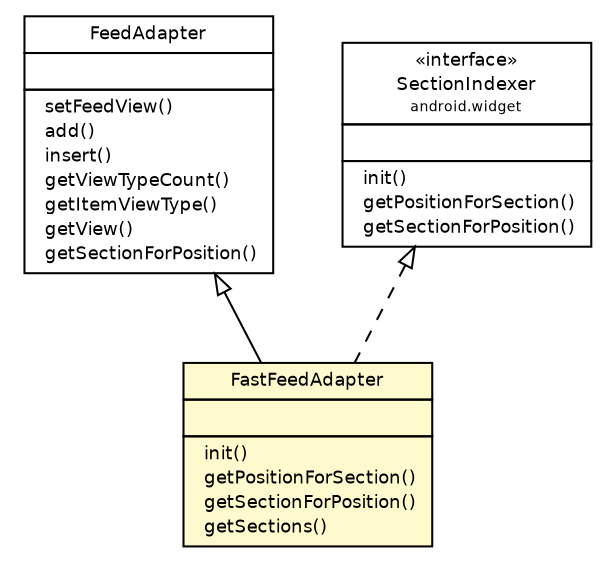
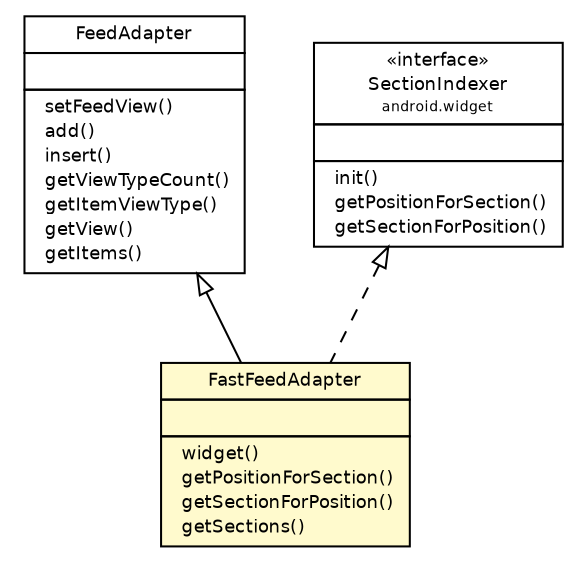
node "FeedAdapter": text "getSectionForPosition()" -> "getItems()"
node "FastFeedAdapter": text "init()" -> "widget()"
